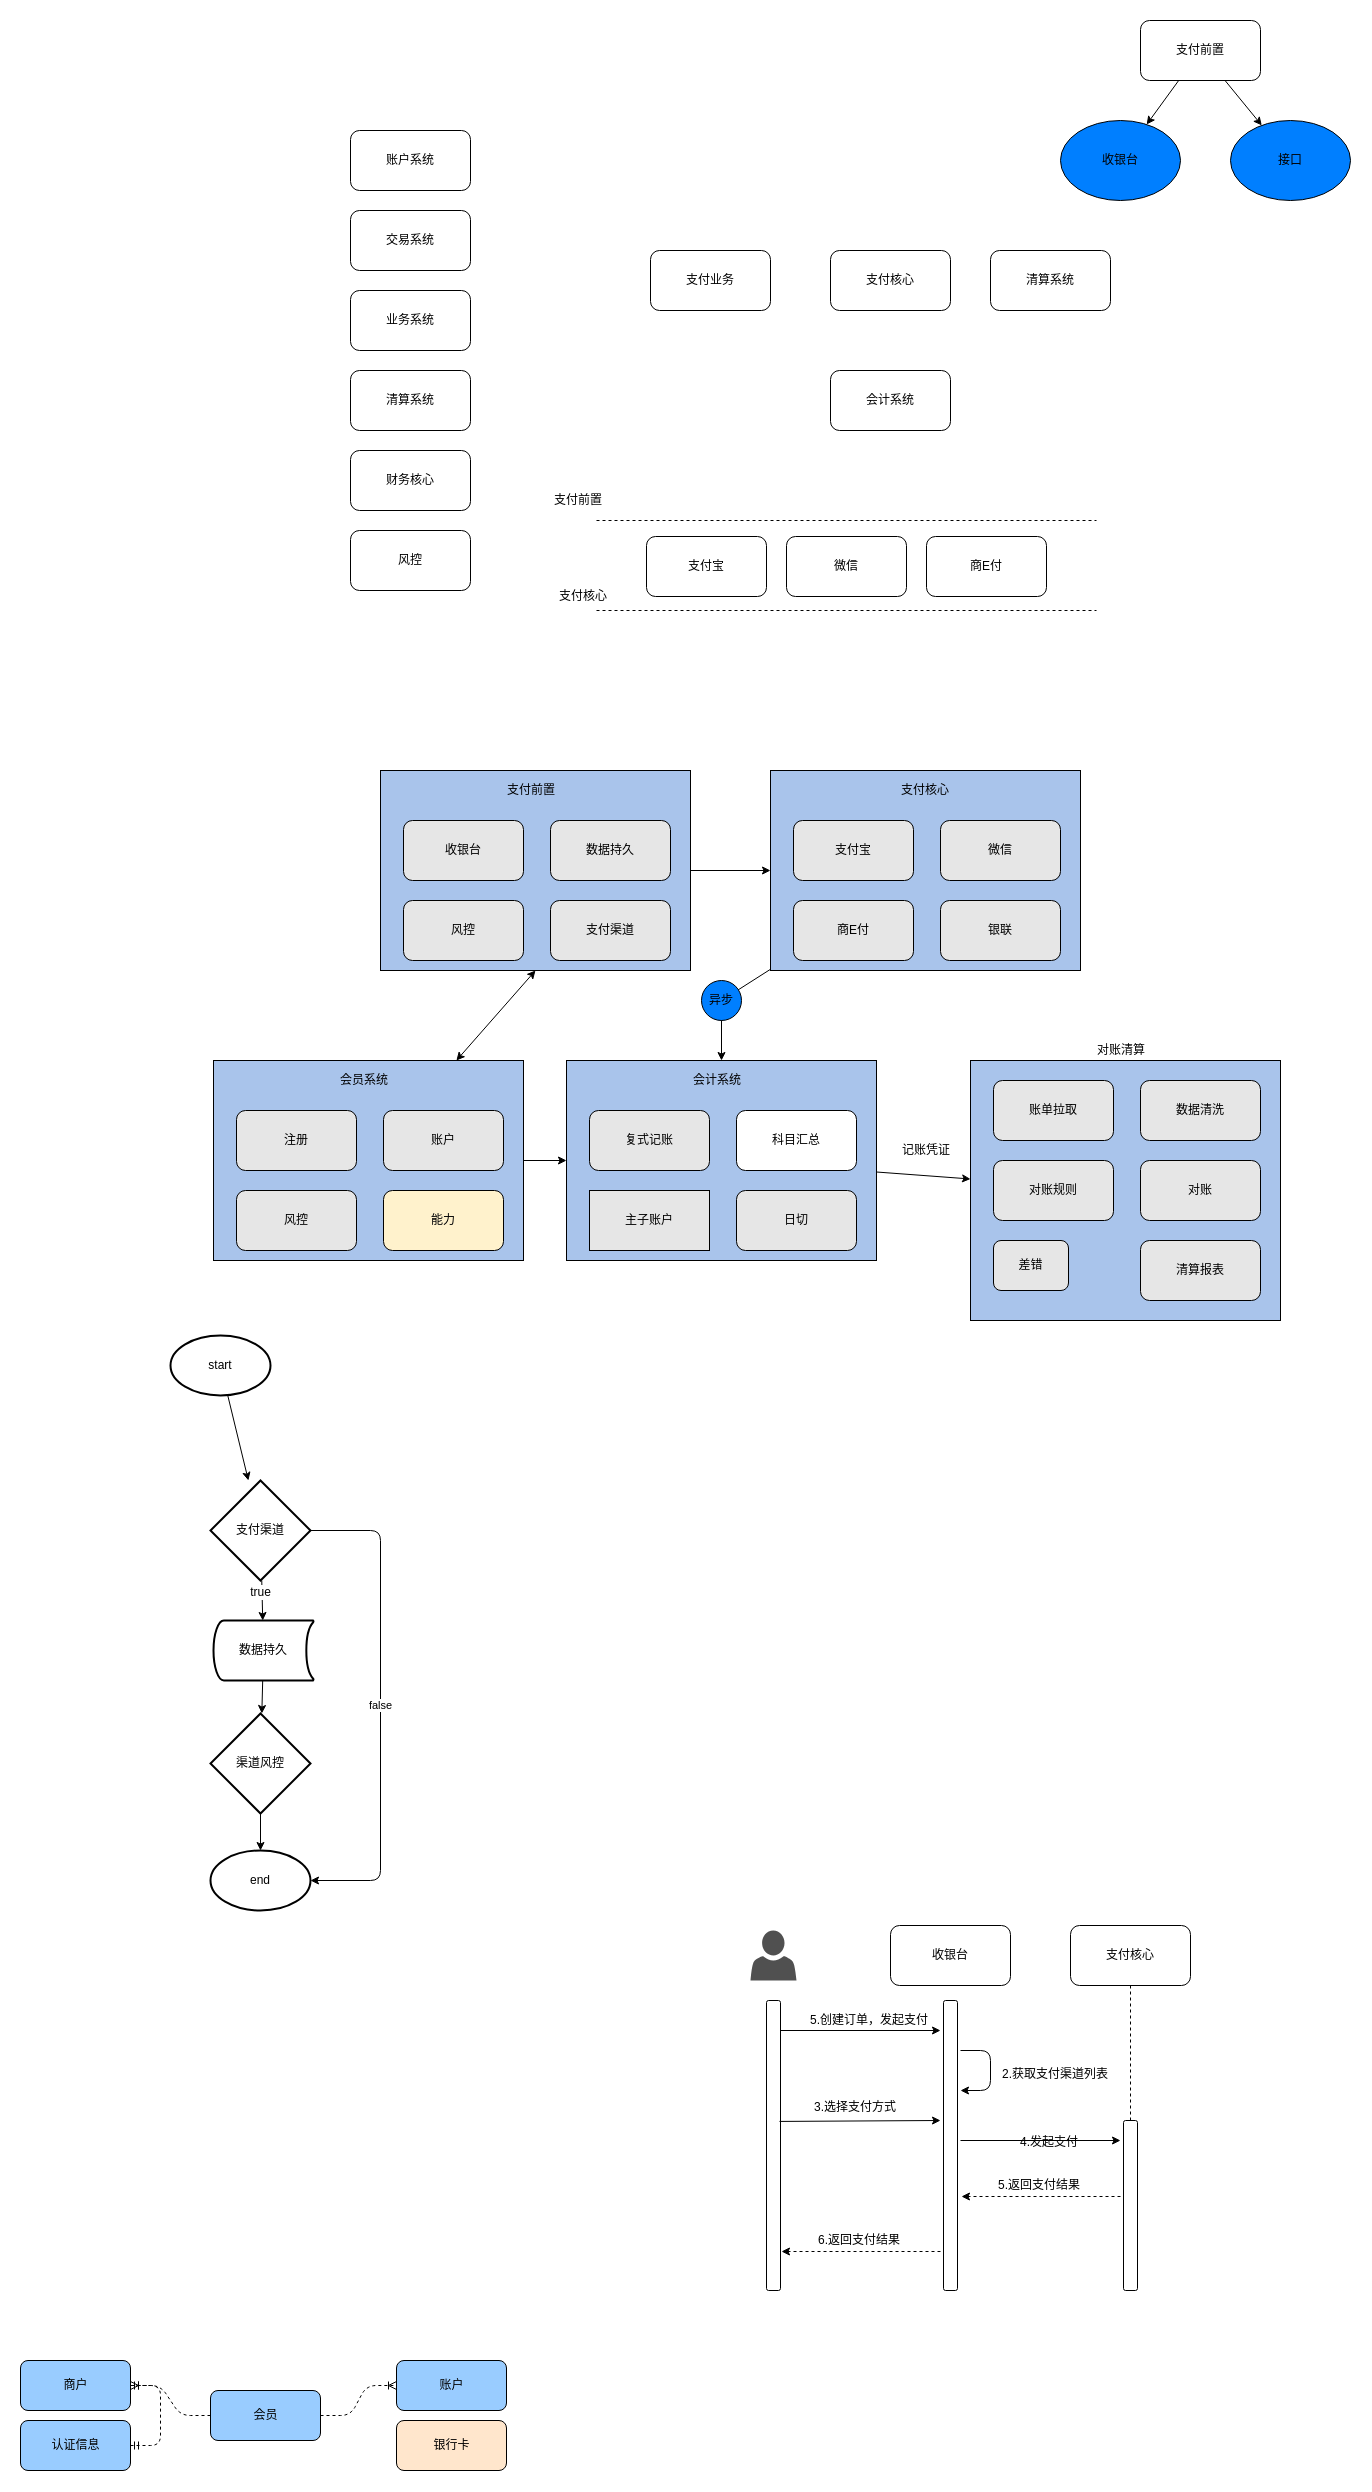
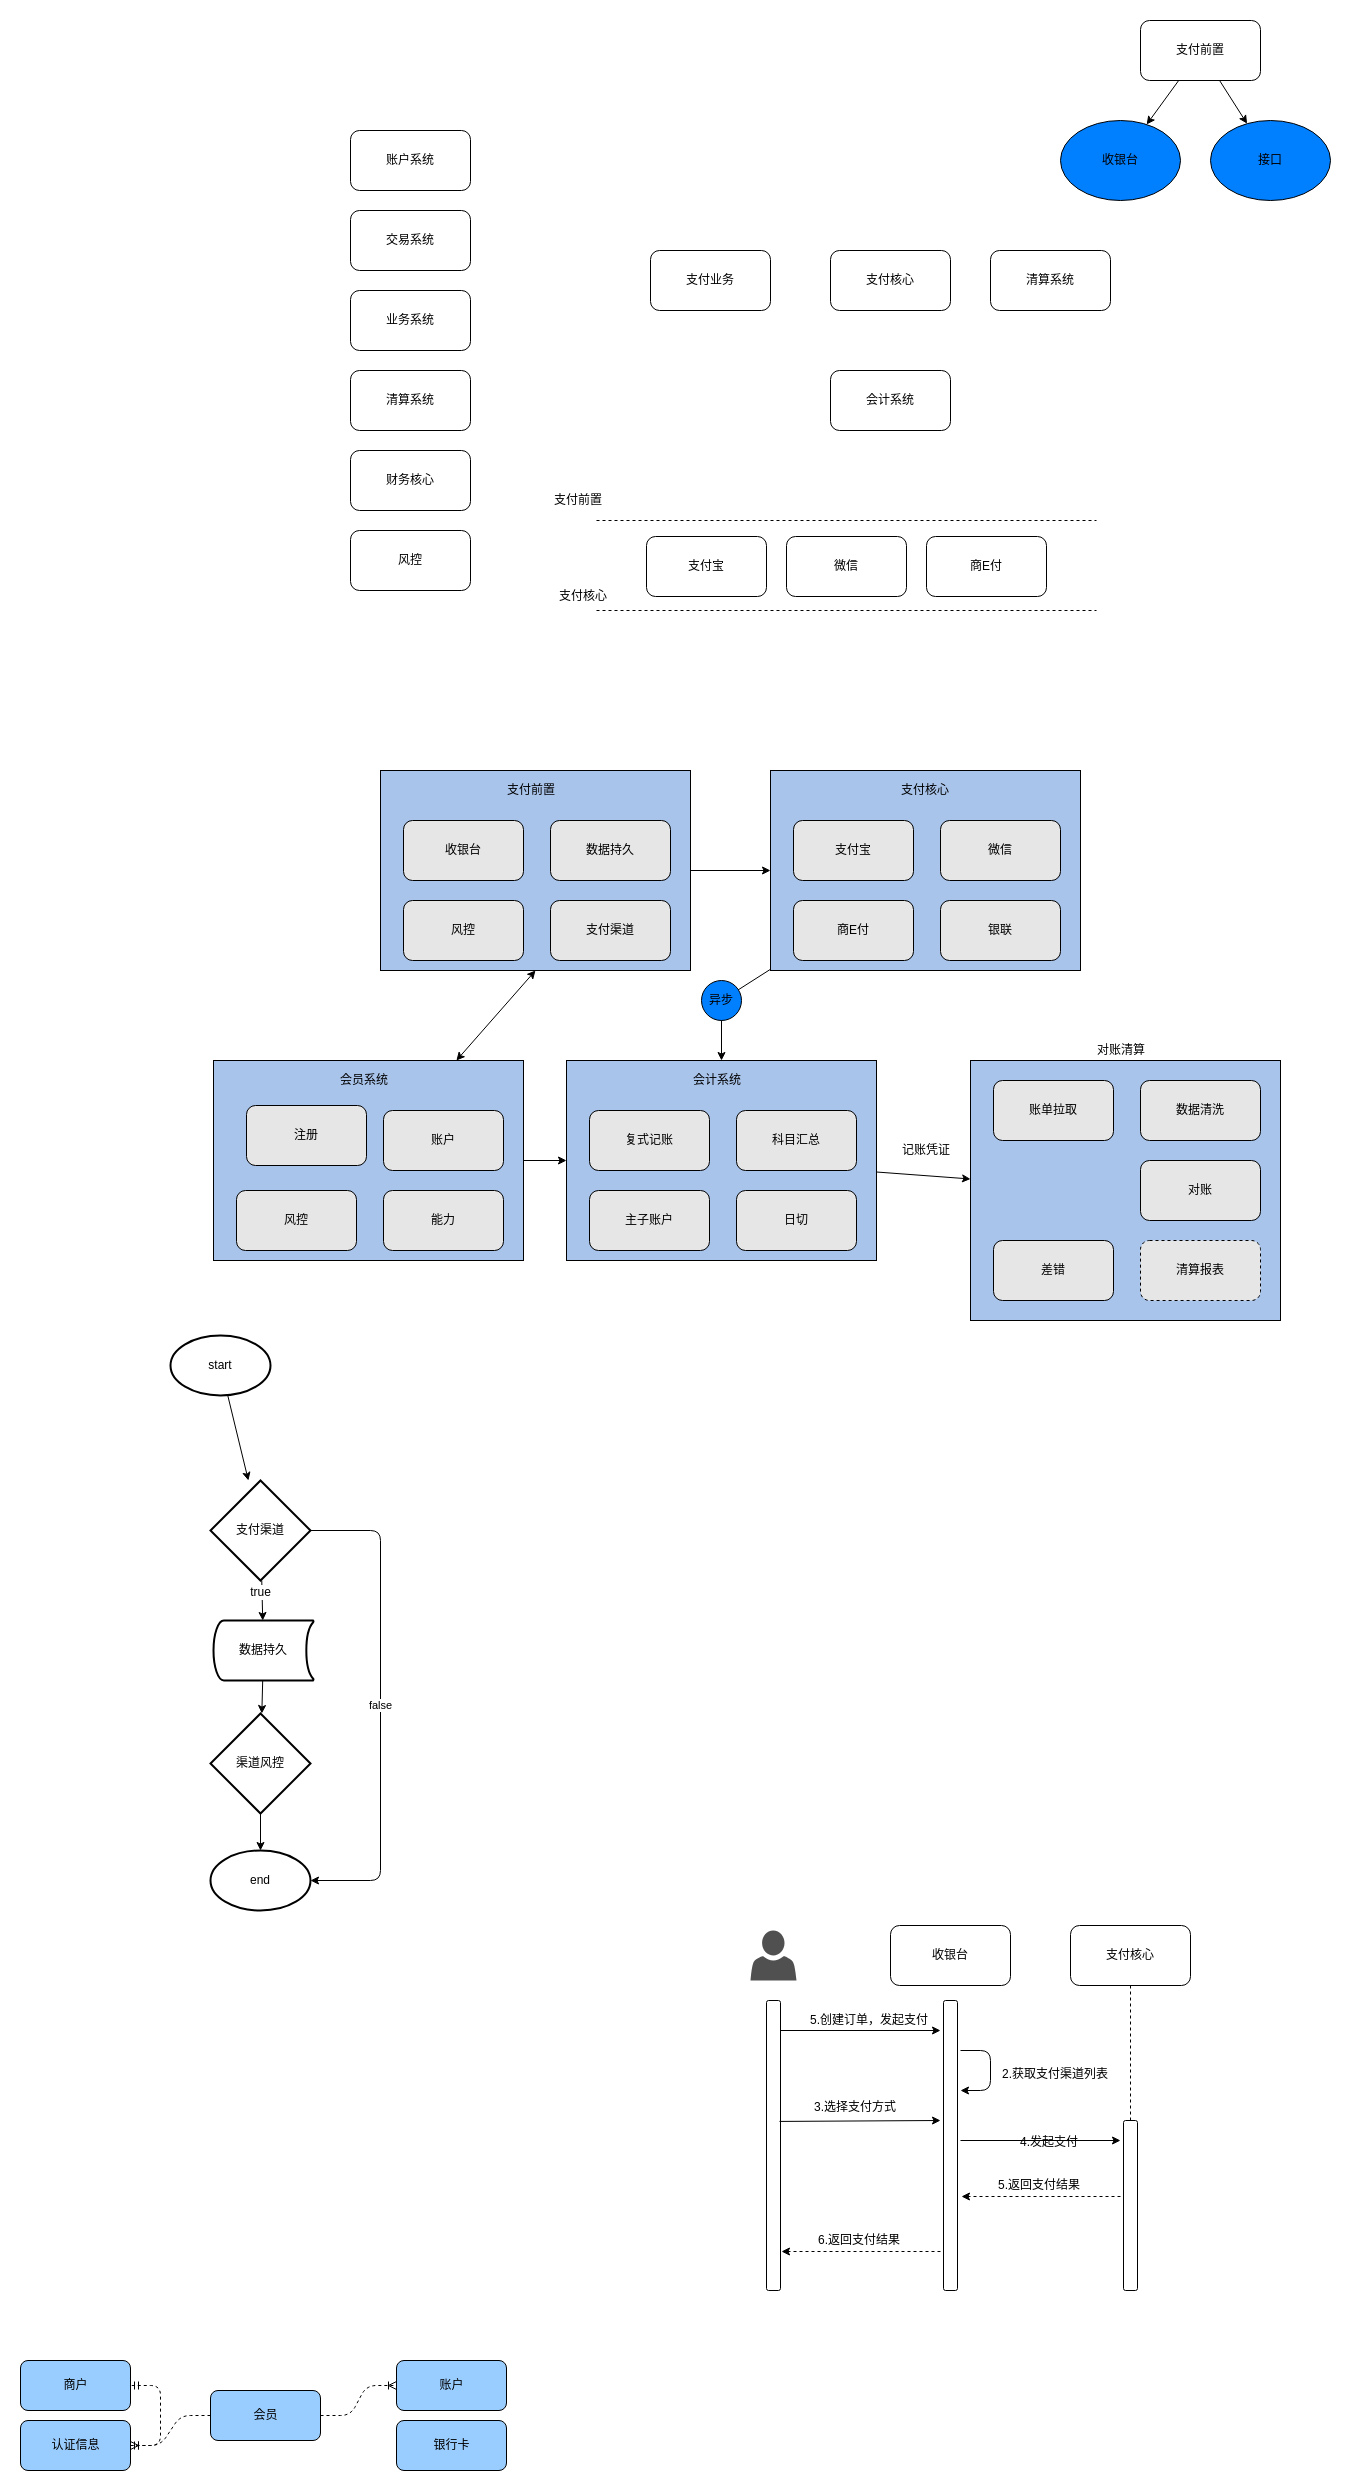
node "接口": moved (1291, 161) -> (1271, 161)
node "注册": moved (297, 1141) -> (307, 1136)
node "科目汇总": fillcolor #ffffff -> #e6e6e6
node "对账规则": removed
node "能力": fillcolor #fff2cc -> #e6e6e6
node "主子账户": shape rectangle -> rounded rectangle
node "差错": size 75x50 -> 120x60
node "清算报表": style solid -> dashed
edge "会员" -> "商户": now "会员" -> "认证信息"
node "银行卡": fillcolor #ffe6cc -> #99ccff
